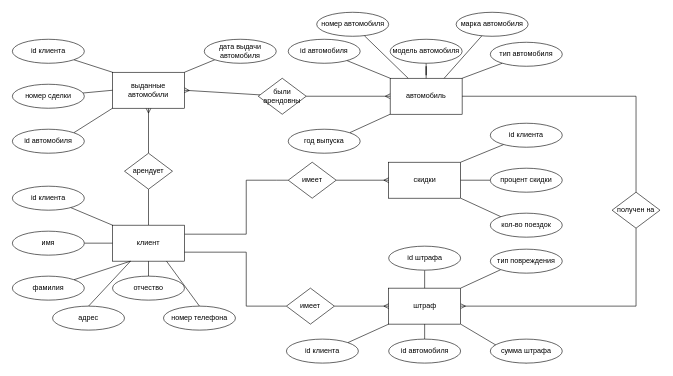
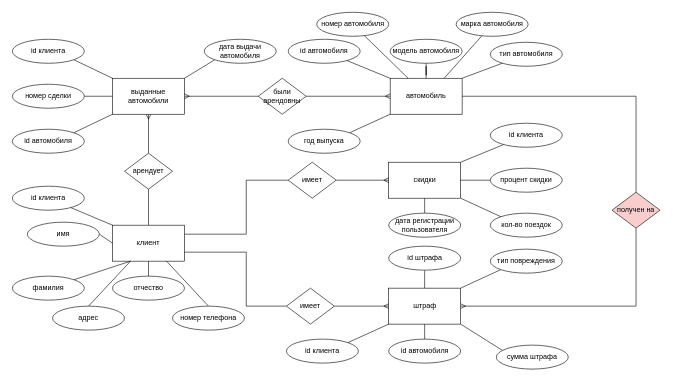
node "выданные автомобили": moved (149, 90) -> (149, 96)
edge "скидки" -- "дата регистрации пользователя": added
node "получен на": fillcolor #ffffff -> #f8cecc
node "дата регистрации пользователя": added
node "имя": moved (48, 243) -> (63, 234)
node "номер телефона": moved (200, 318) -> (209, 318)
node "сумма штрафа": moved (527, 351) -> (533, 357)
